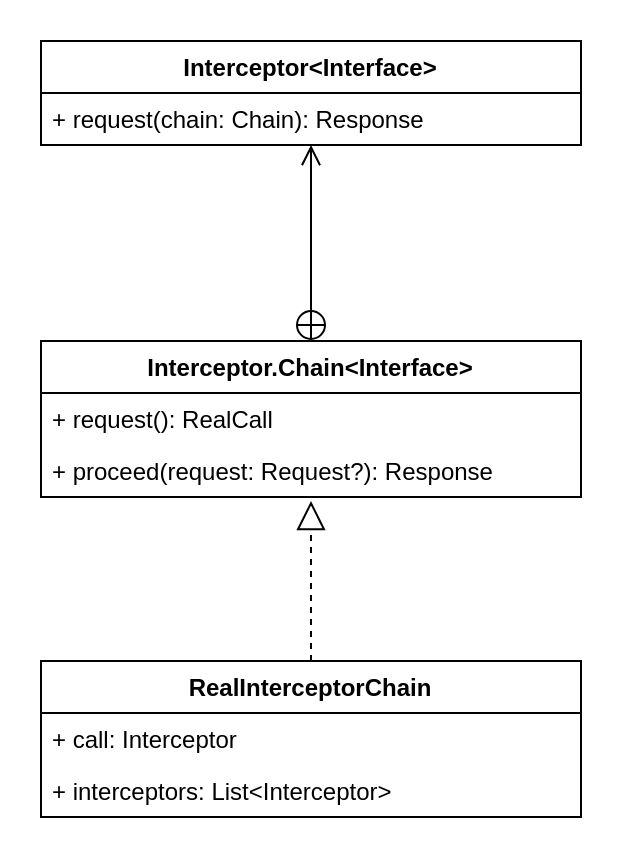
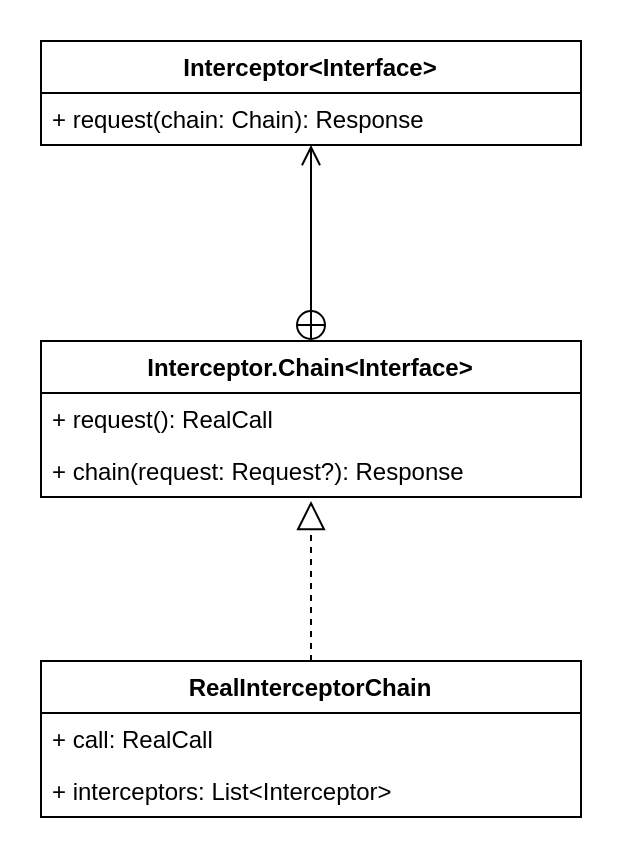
node "+ proceed(request: Request?): Response": label "+ proceed(request: Request?): Response" -> "+ chain(request: Request?): Response"
node "+ call: Interceptor": label "+ call: Interceptor" -> "+ call: RealCall"
